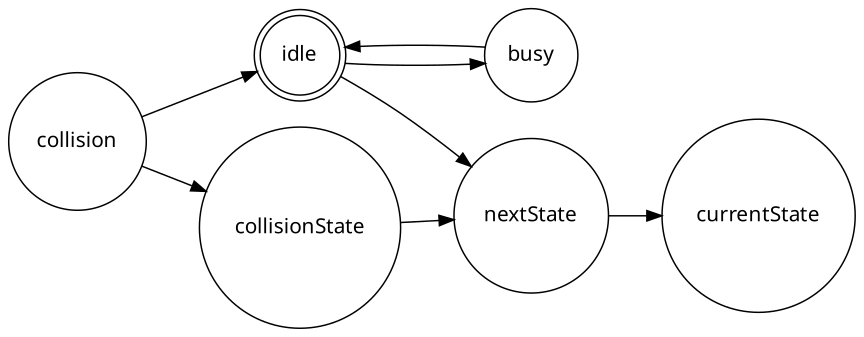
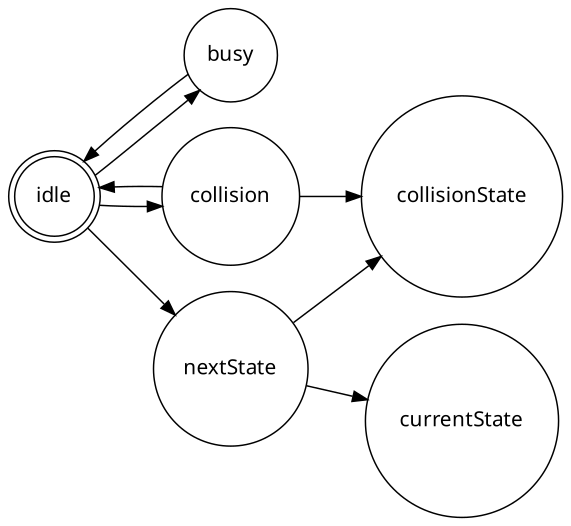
edge "idle" -> "collision": added
edge "collisionState" -> "nextState": reversed
